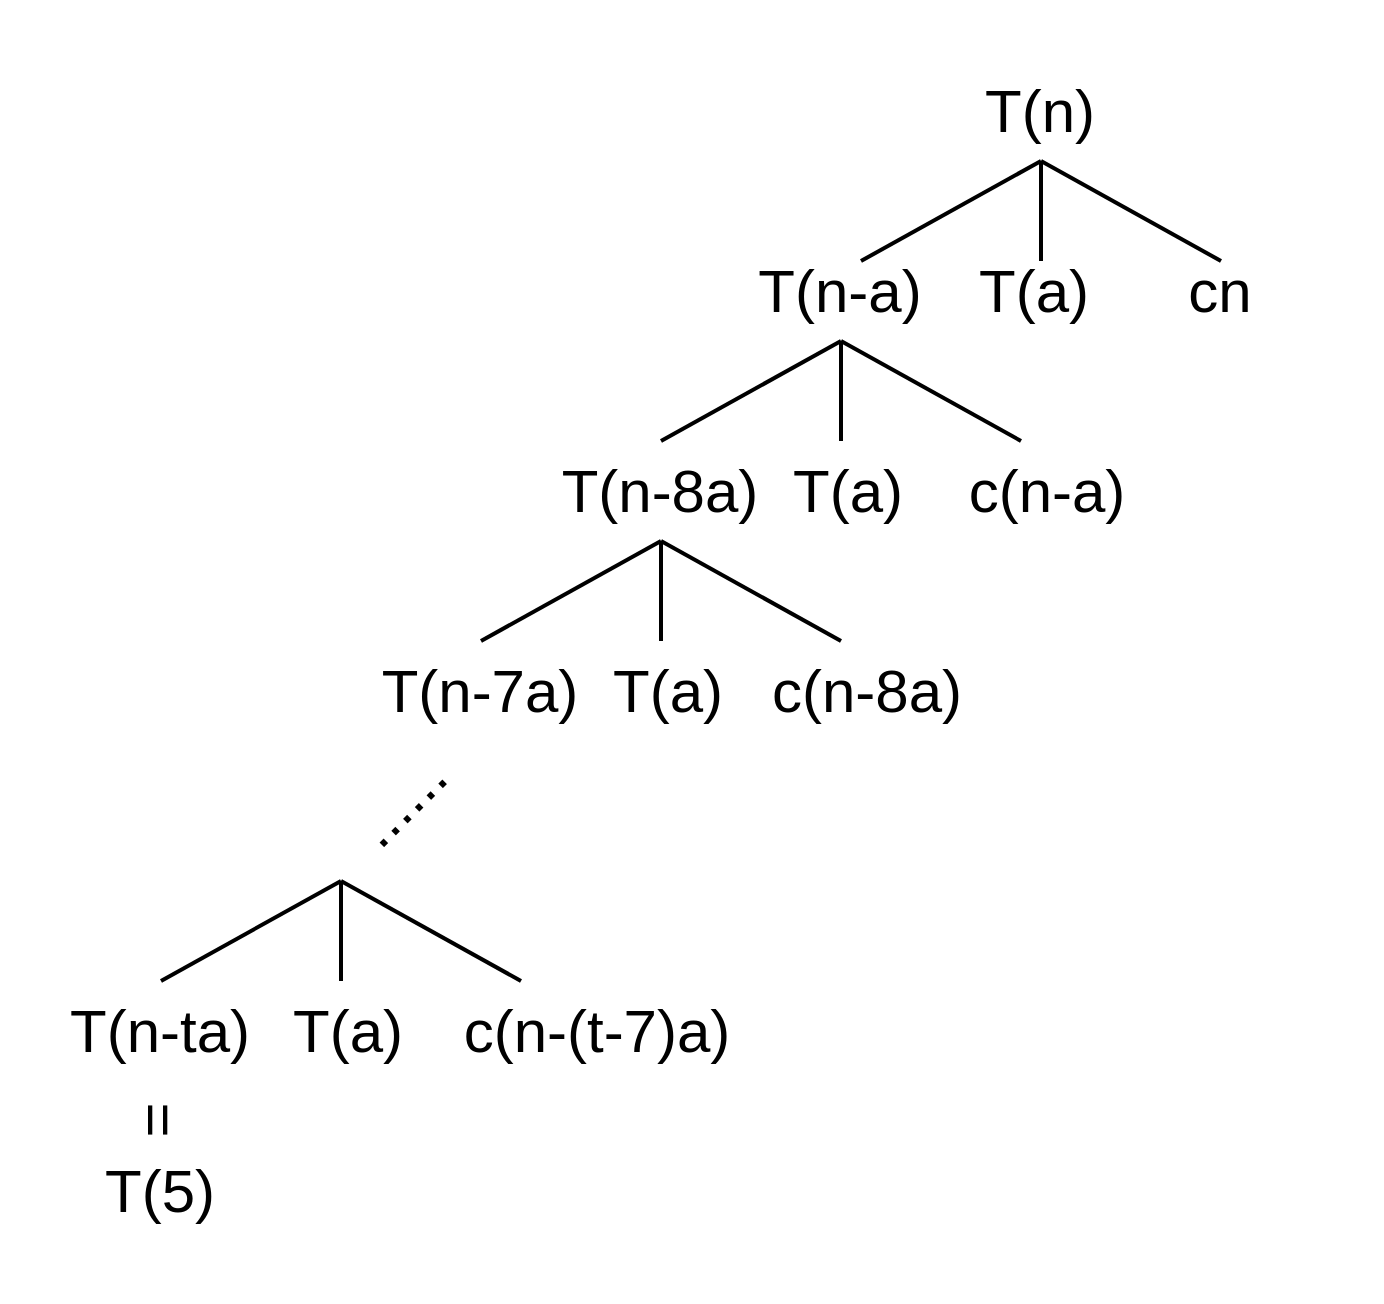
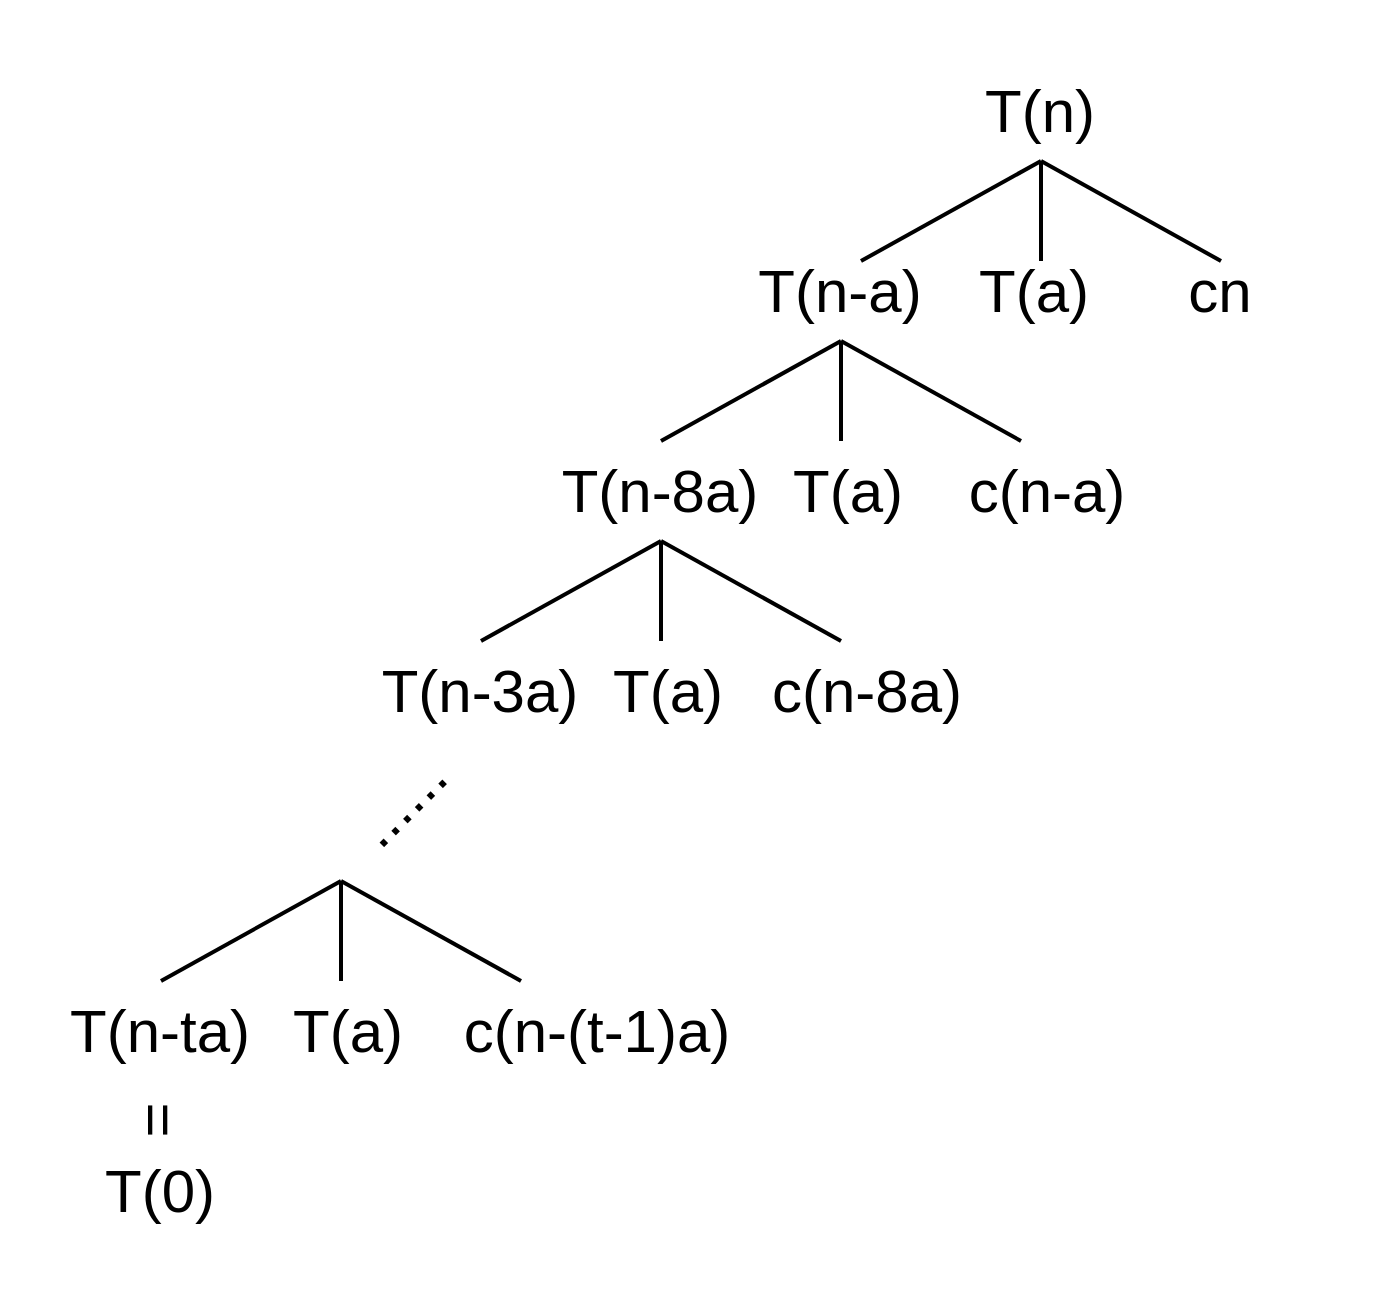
node "T(n-7a)": label "T(n-7a)" -> "T(n-3a)"
node "c(n-(t-7)a)": label "c(n-(t-7)a)" -> "c(n-(t-1)a)"
node "T(5)": label "T(5)" -> "T(0)"
